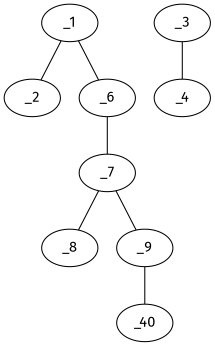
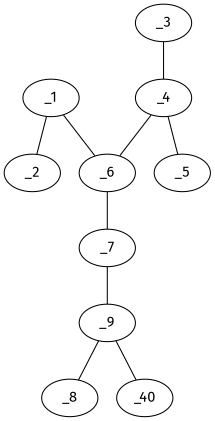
edge "_4" -- "_6": added
node "_5": added
edge "_7" -- "_8": now "_9" -- "_8"
